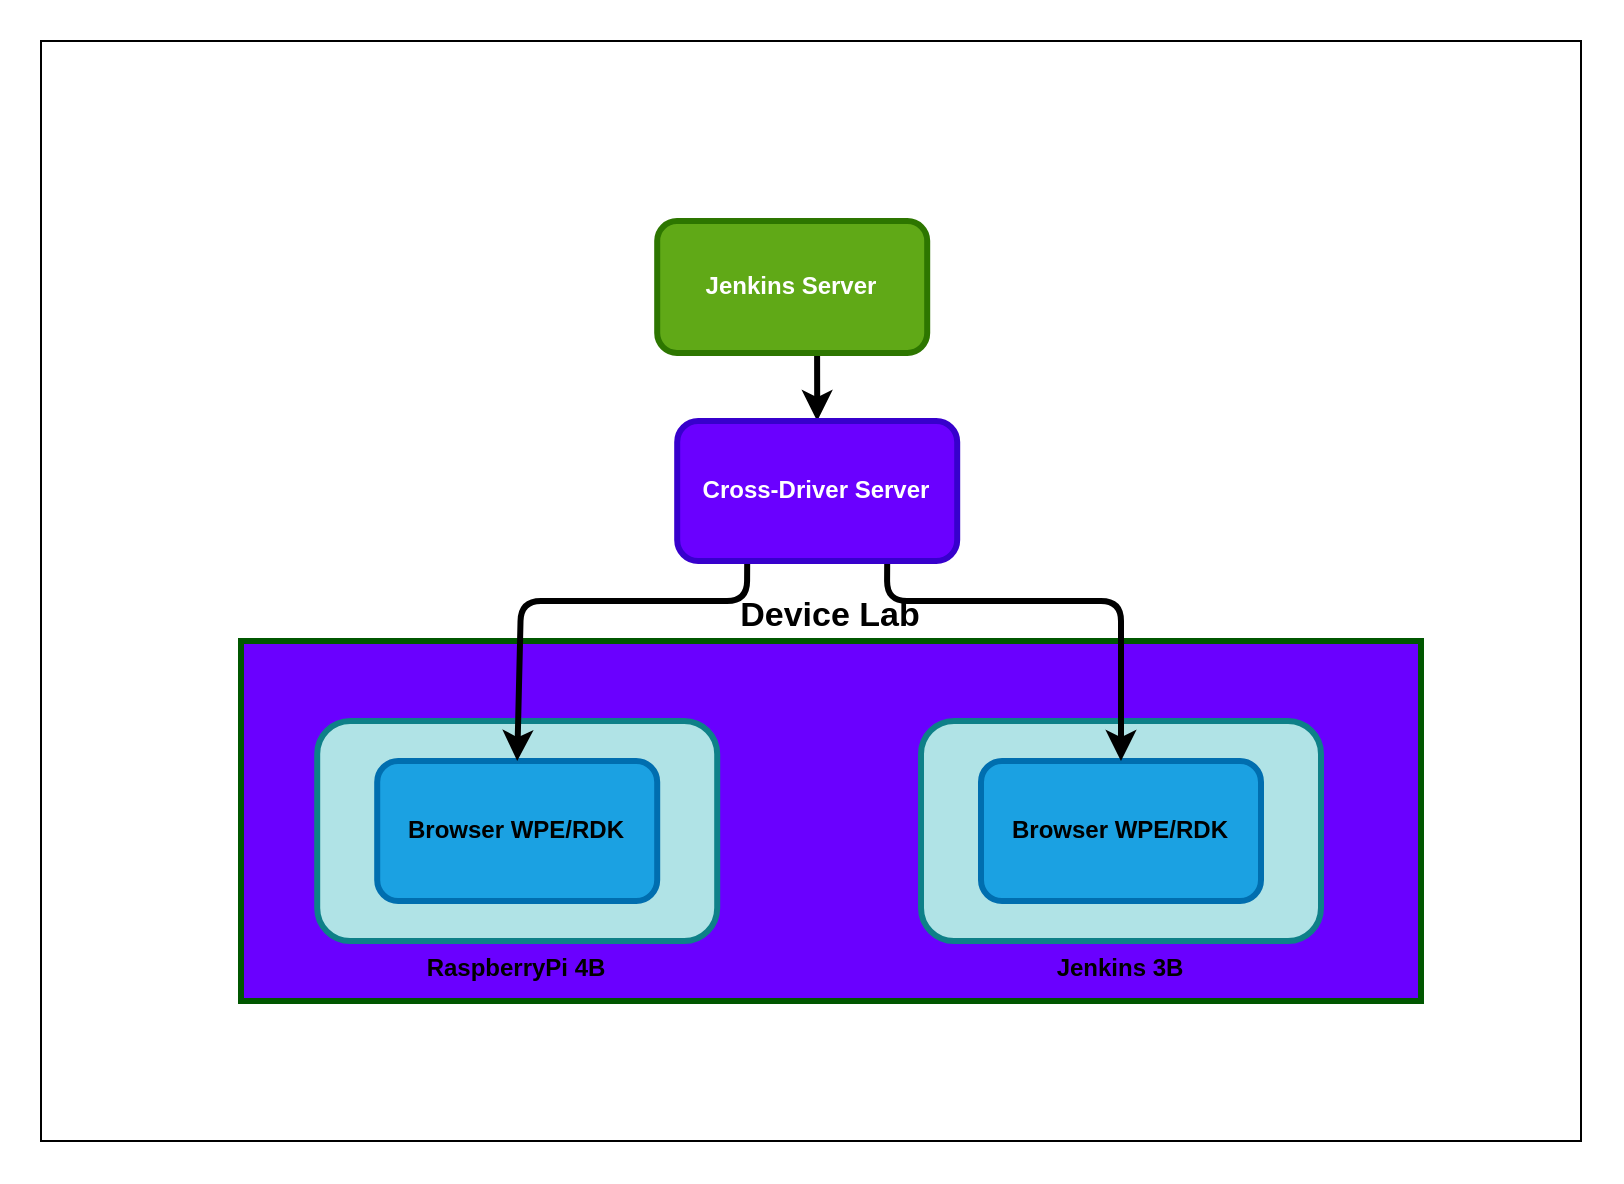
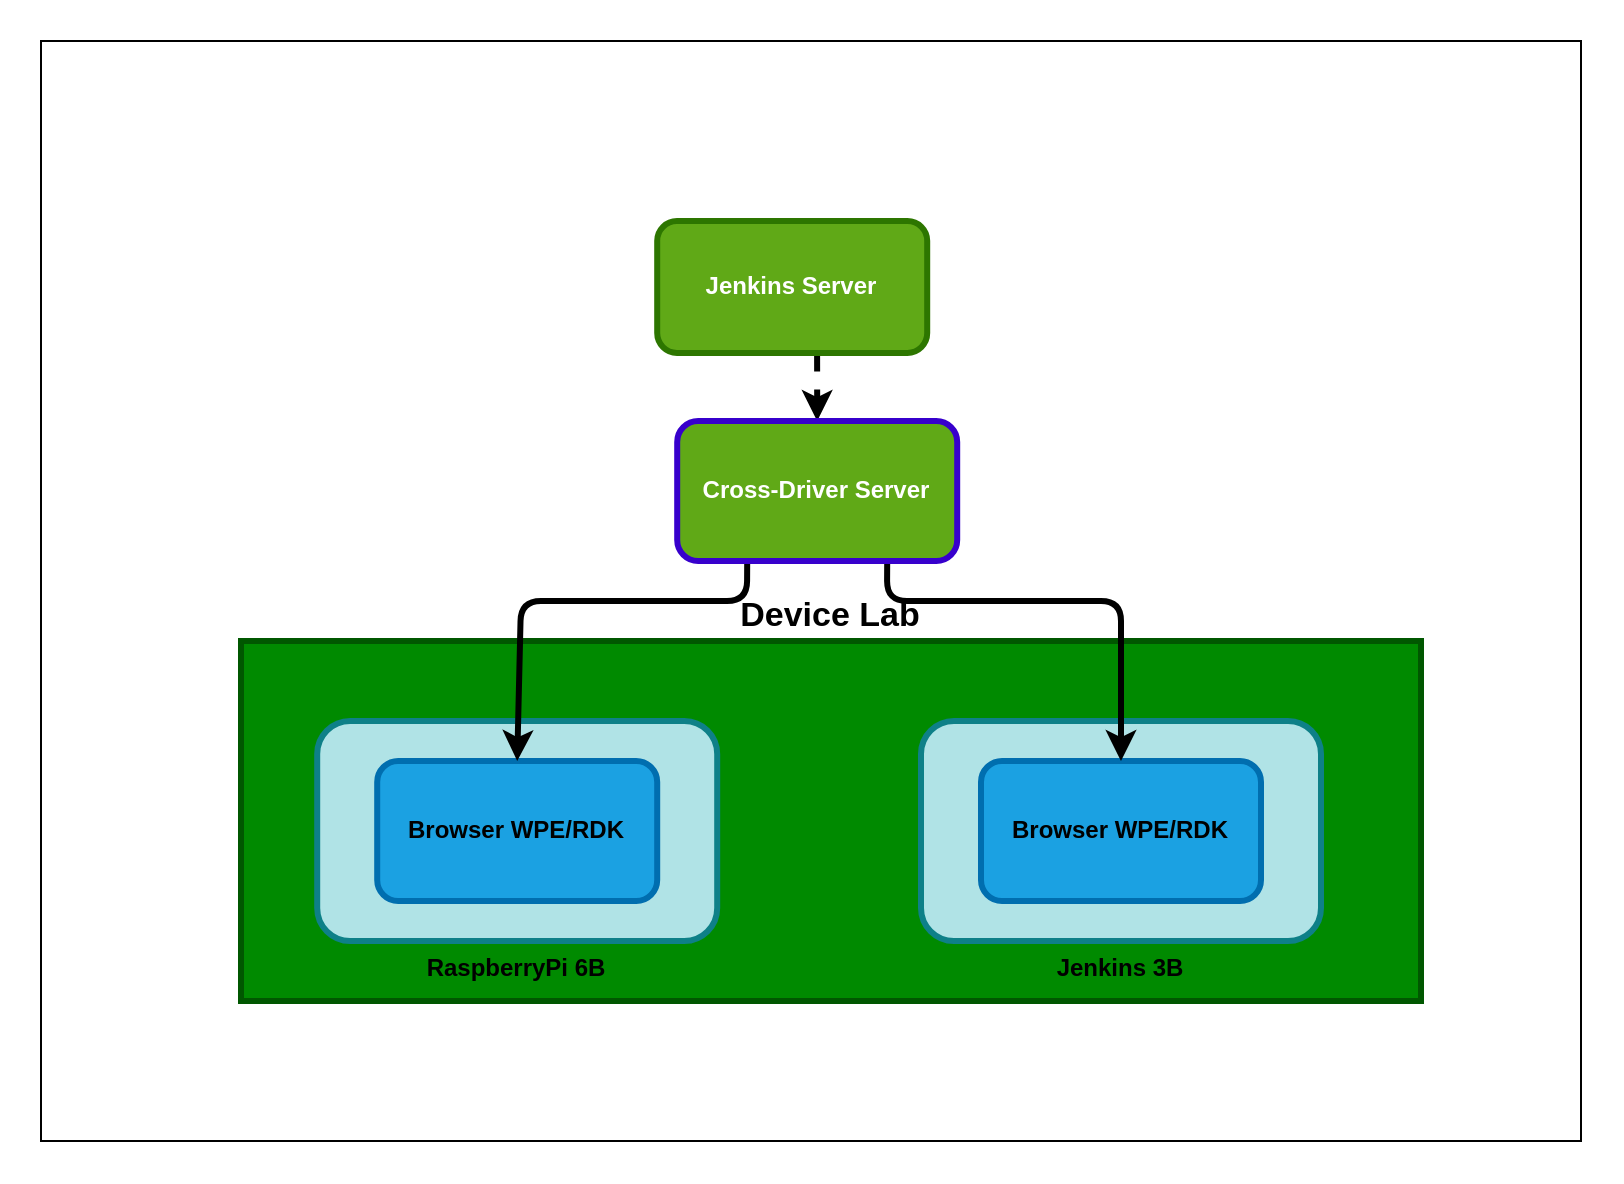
edge "Jenkins Server" -> "Cross-Driver Server": style solid -> dashed
node "Cross-Driver Server": fillcolor #6a00ff -> #60a917
node "Device Lab": fillcolor #6a00ff -> #008a00
node "RaspberryPi 4B": label "RaspberryPi 4B" -> "RaspberryPi 6B"
